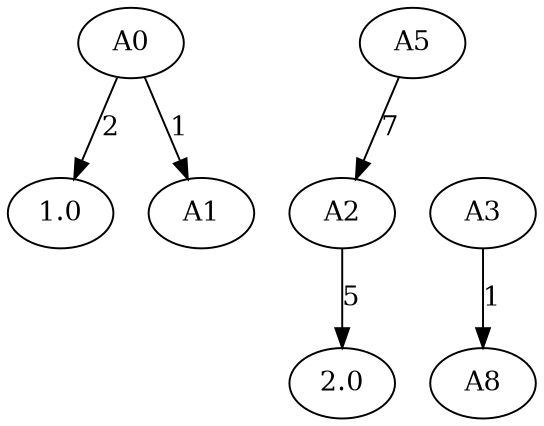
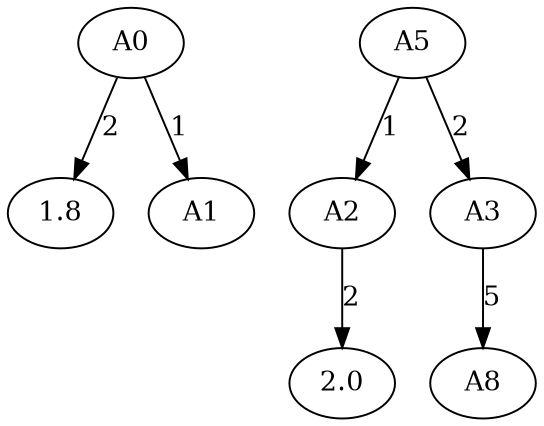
edge "A5" -> "A3": added, label "2"
edge "A5" -> "A2": label "7" -> "1"
node "1.0": label "1.0" -> "1.8"
edge "A2" -> "2.0": label "5" -> "2"
edge "A3" -> "A8": label "1" -> "5"
